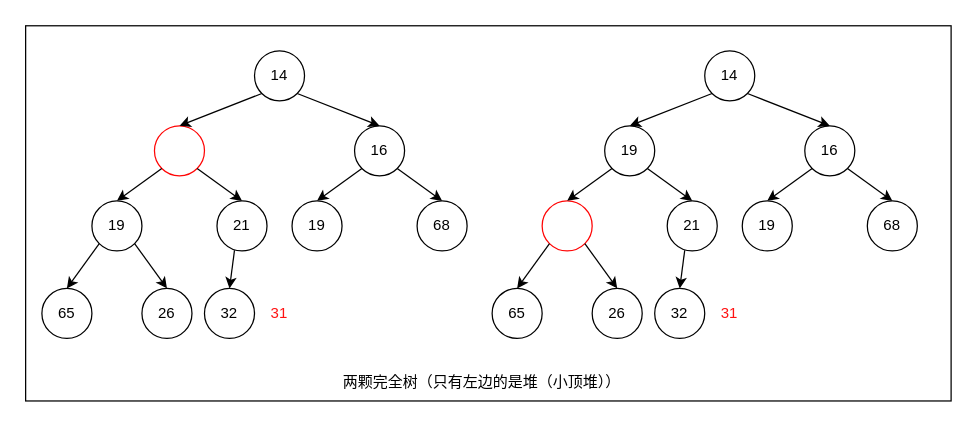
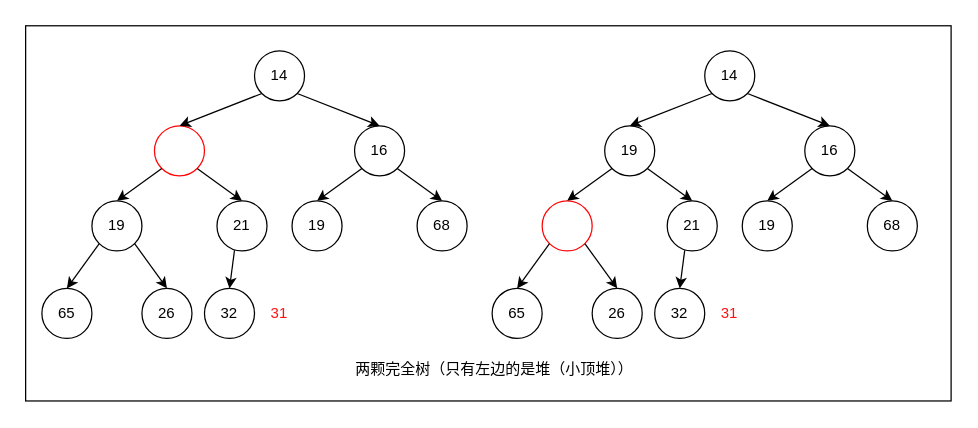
node "两颗完全树（只有左边的是堆（小顶堆））": moved (482, 382) -> (494, 369)
